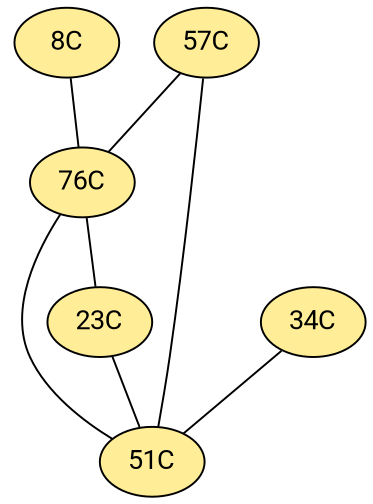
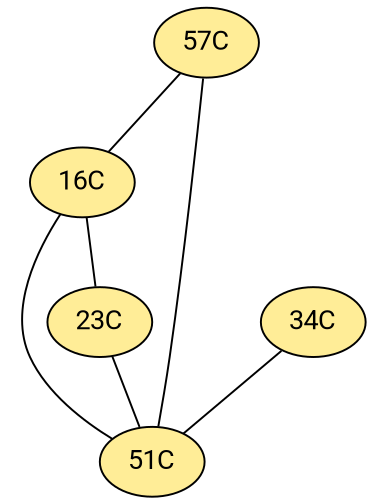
node "8C": removed
node "76C": label "76C" -> "16C"
